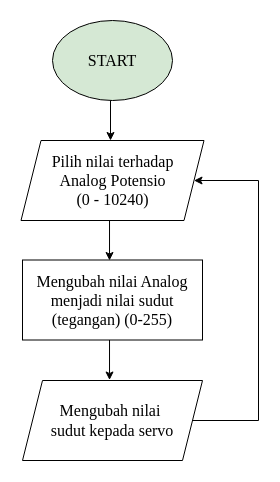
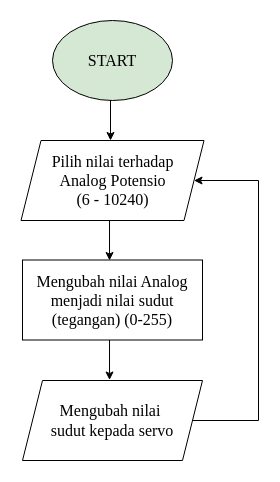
node "Pilih nilai terhadap Analog Potensio (0 - 10240)": label "Pilih nilai terhadap Analog Potensio (0 - 10240)" -> "Pilih nilai terhadap Analog Potensio (6 - 10240)"
